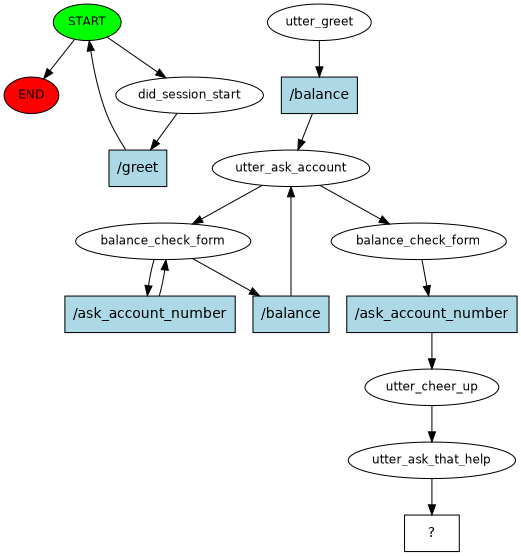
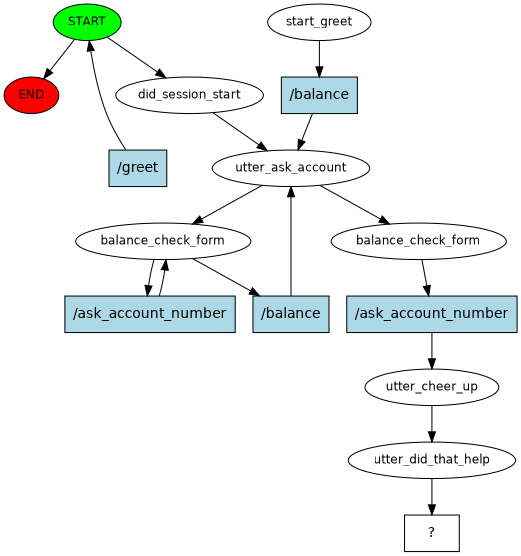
node "utter_greet": label "utter_greet" -> "start_greet"
edge "did_session_start" -> "/greet": now "did_session_start" -> "utter_ask_account"
node "utter_ask_that_help": label "utter_ask_that_help" -> "utter_did_that_help"
